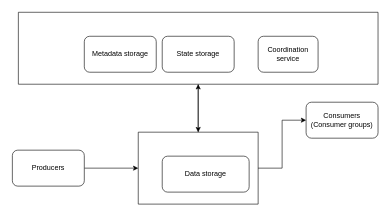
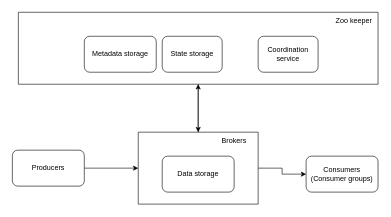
node "Zoo keeper": added
node "State storage": size 72x36 -> 60x36
node "Consumers (Consumer groups)": moved (342, 120) -> (342, 174)
node "Brokers": added
node "Data storage": size 87x36 -> 72x36
